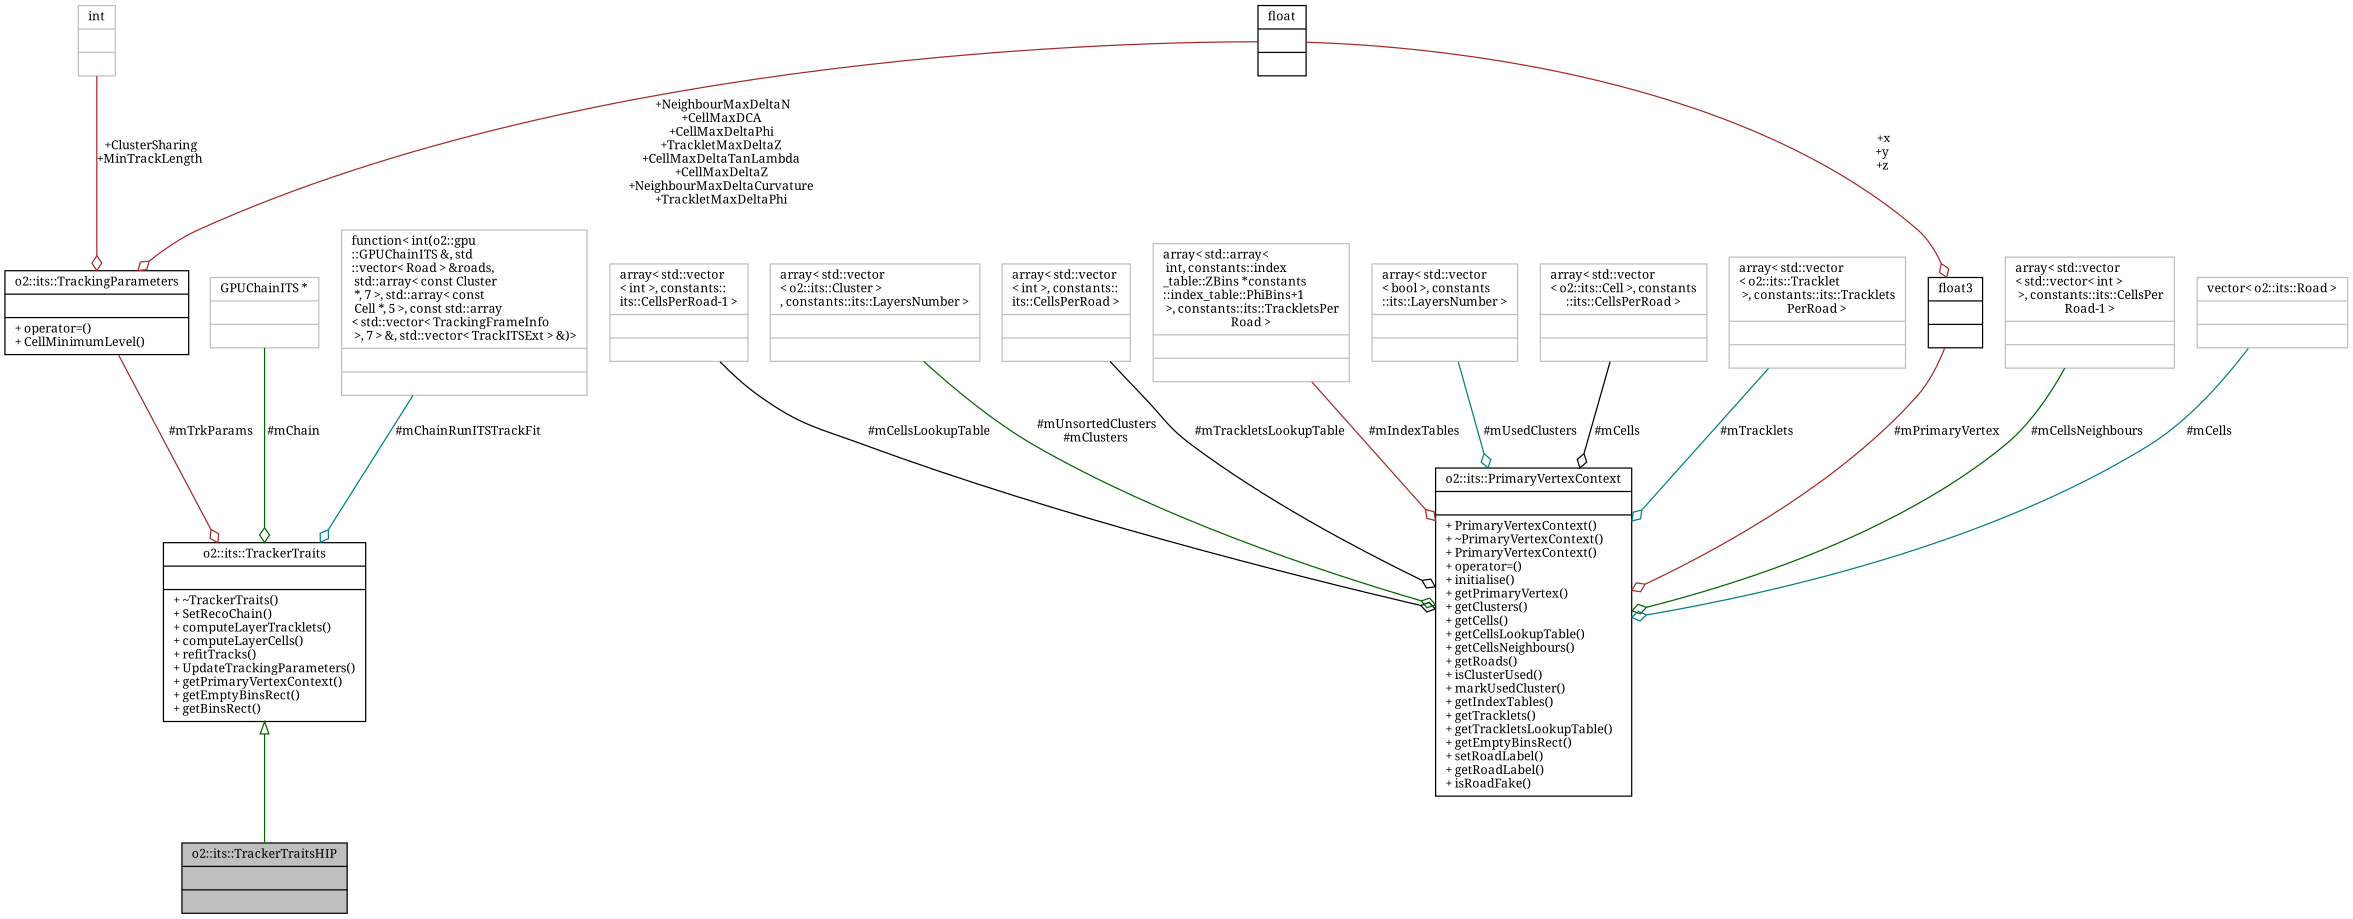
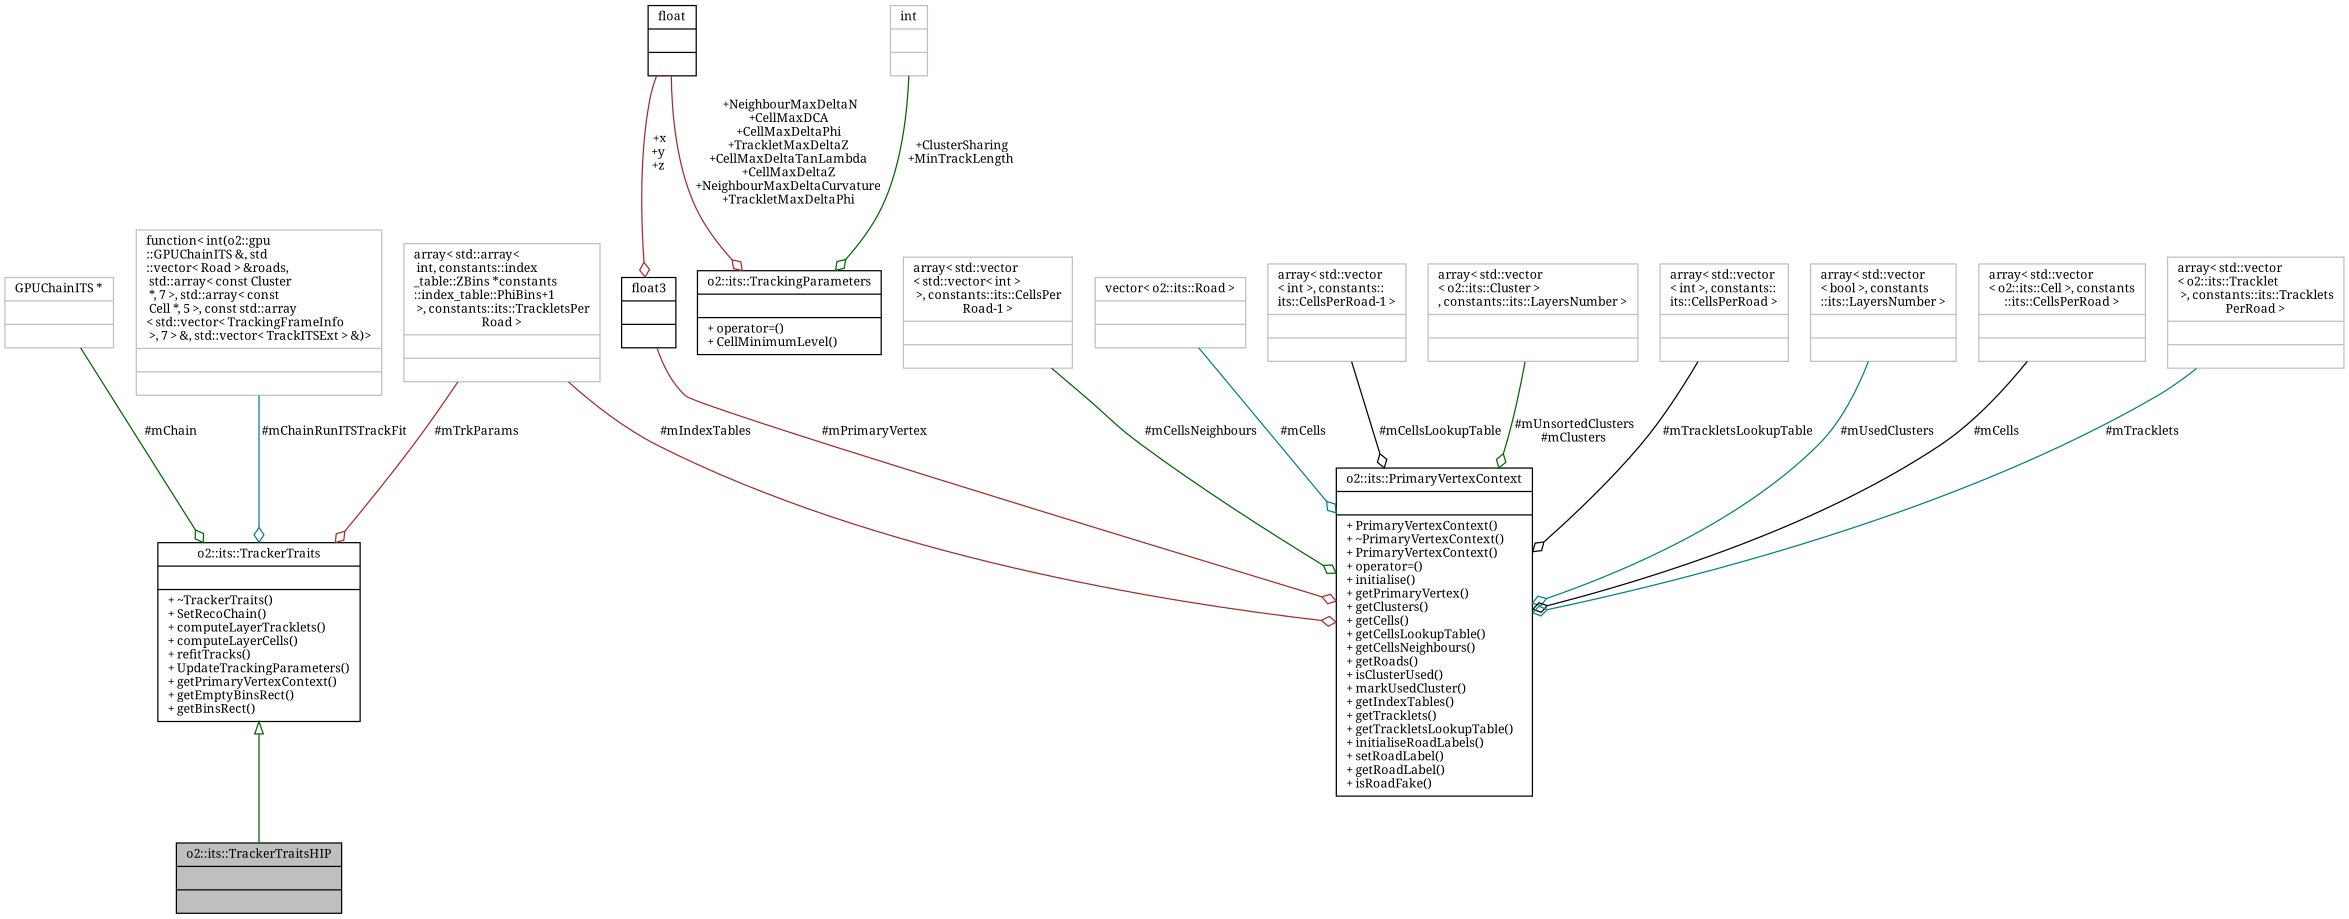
edge "int" -> "o2::its::TrackingParameters": color brown -> darkgreen
edge "o2::its::TrackingParameters" -> "o2::its::TrackerTraits": now "array< std::array<" -> "o2::its::TrackerTraits"
node "o2::its::PrimaryVertexContext": text "+ getEmptyBinsRect()" -> "+ initialiseRoadLabels()"
